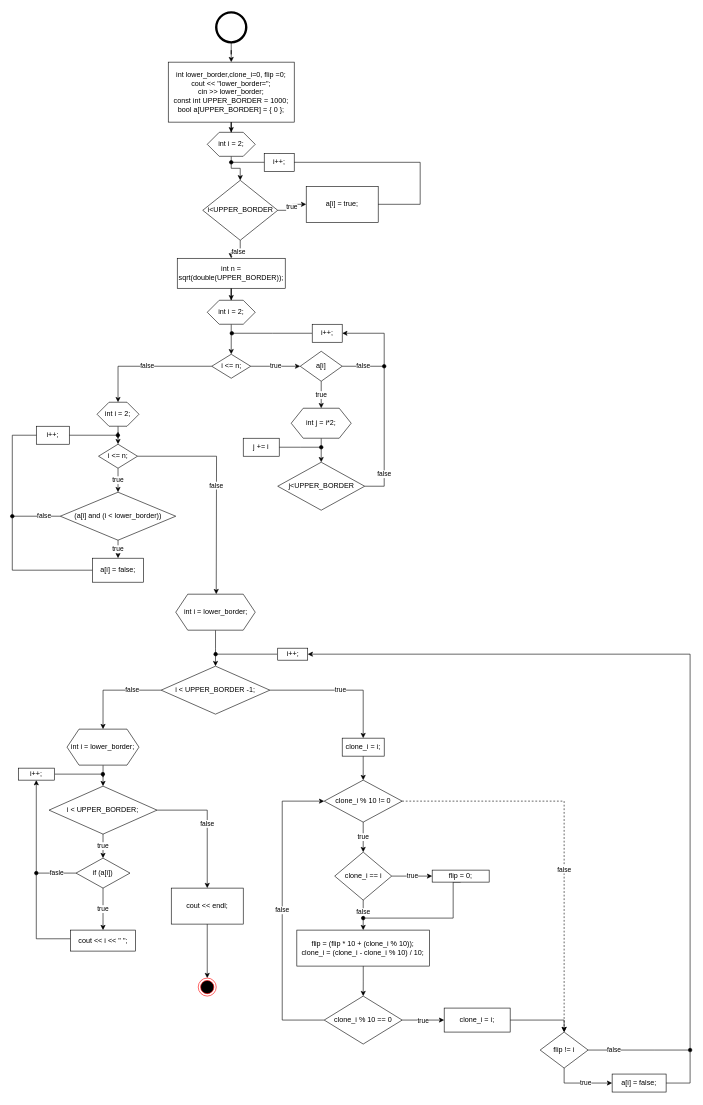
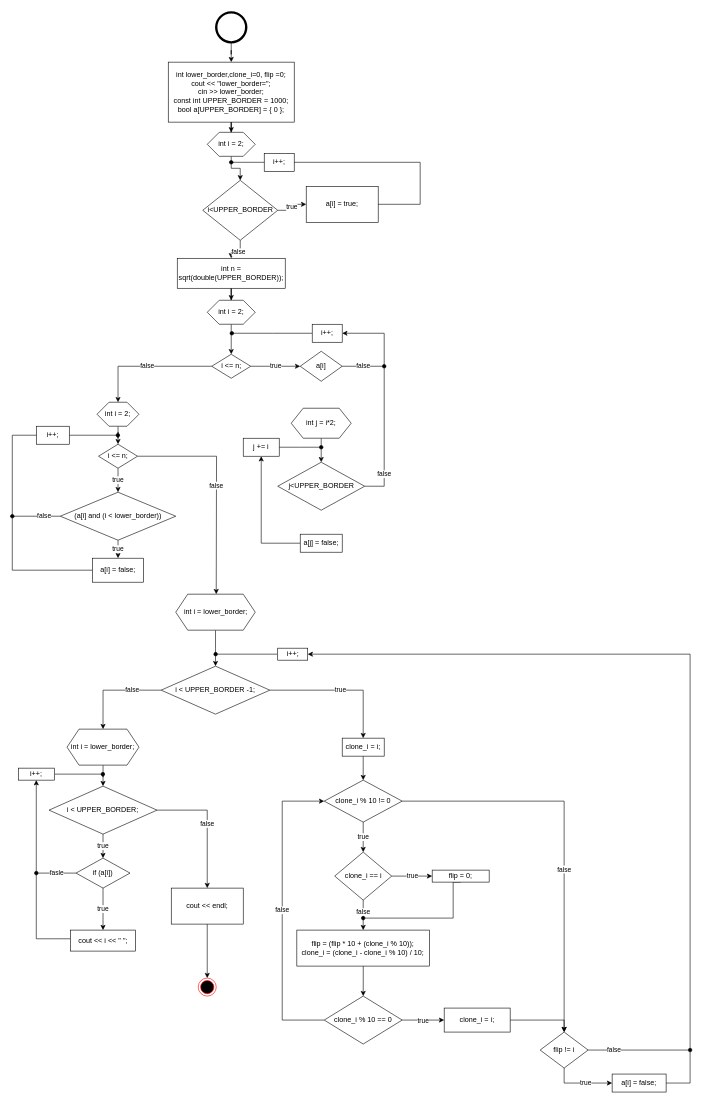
edge "a[i]" -> "int j = i*2;": removed, label "true"
edge "a[j] = false;" -> "j += i": added
node "a[j] = false;": added
edge "clone_i % 10 != 0" -> "flip != i": style dashed -> solid
